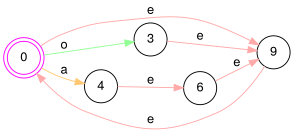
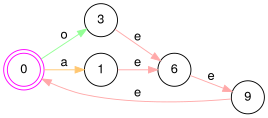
edge "0" -> "9": removed, label "e"
edge "3" -> "9": now "3" -> "6"
node "4": label "4" -> "1"
